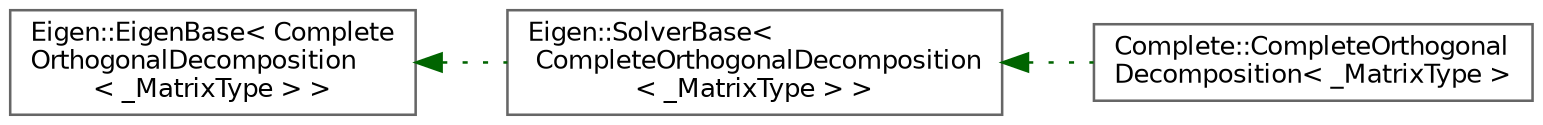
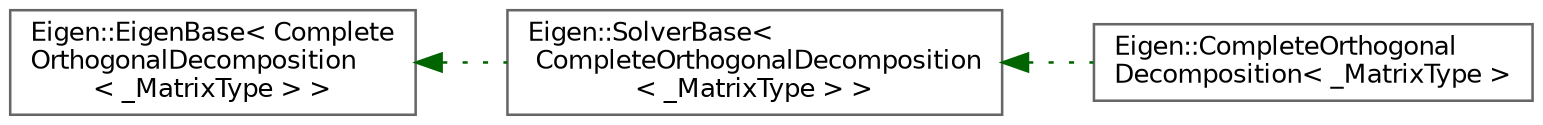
node "Complete::CompleteOrthogonal Decomposition< _MatrixType >": label "Complete::CompleteOrthogonal Decomposition< _MatrixType >" -> "Eigen::CompleteOrthogonal Decomposition< _MatrixType >"
